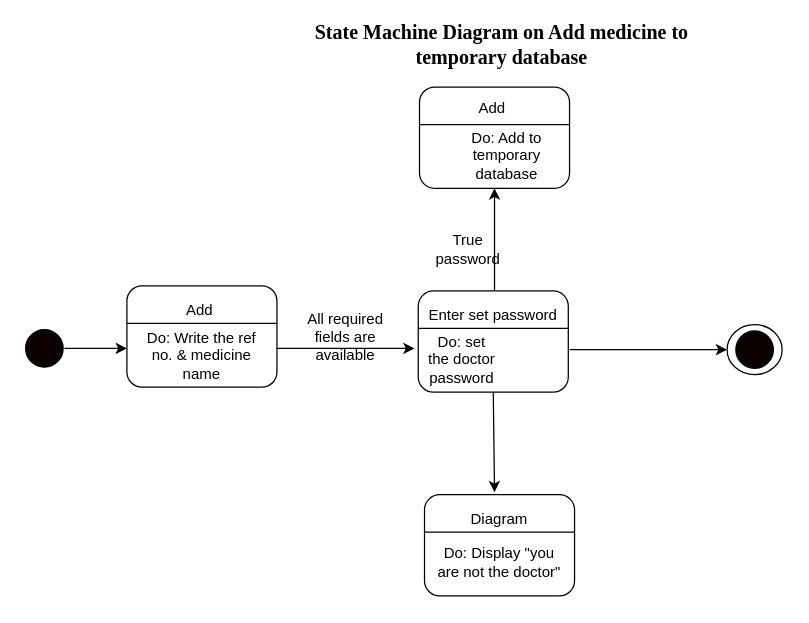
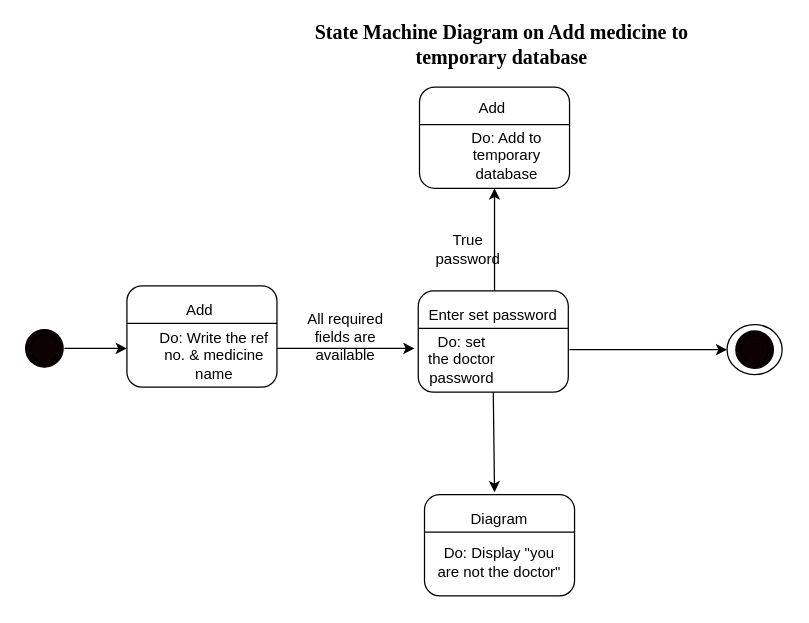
node "Do: Write the ref no. & medicine name": moved (202, 356) -> (214, 356)
